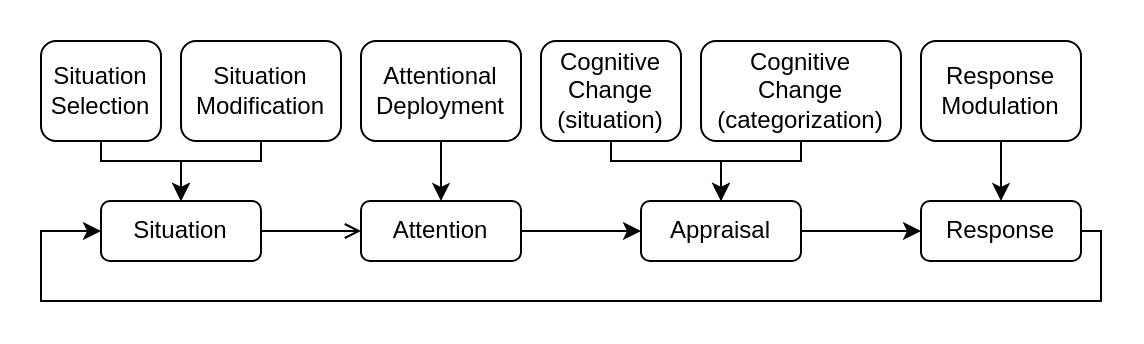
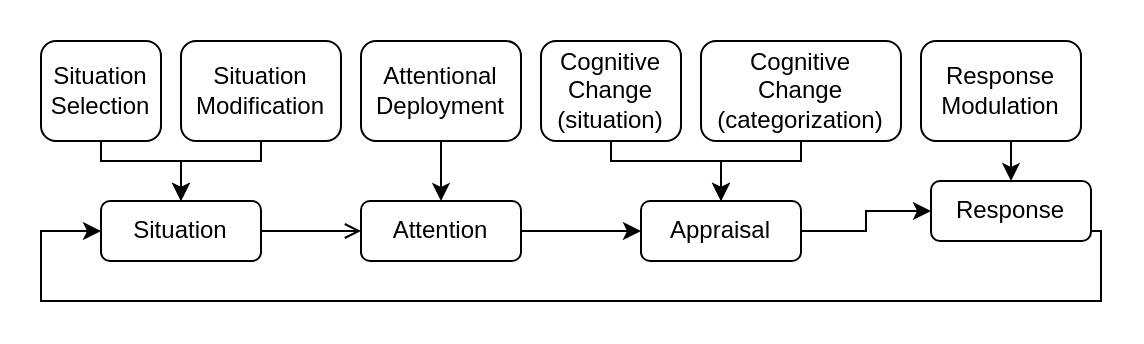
node "Response": moved (1001, 231) -> (1011, 211)
